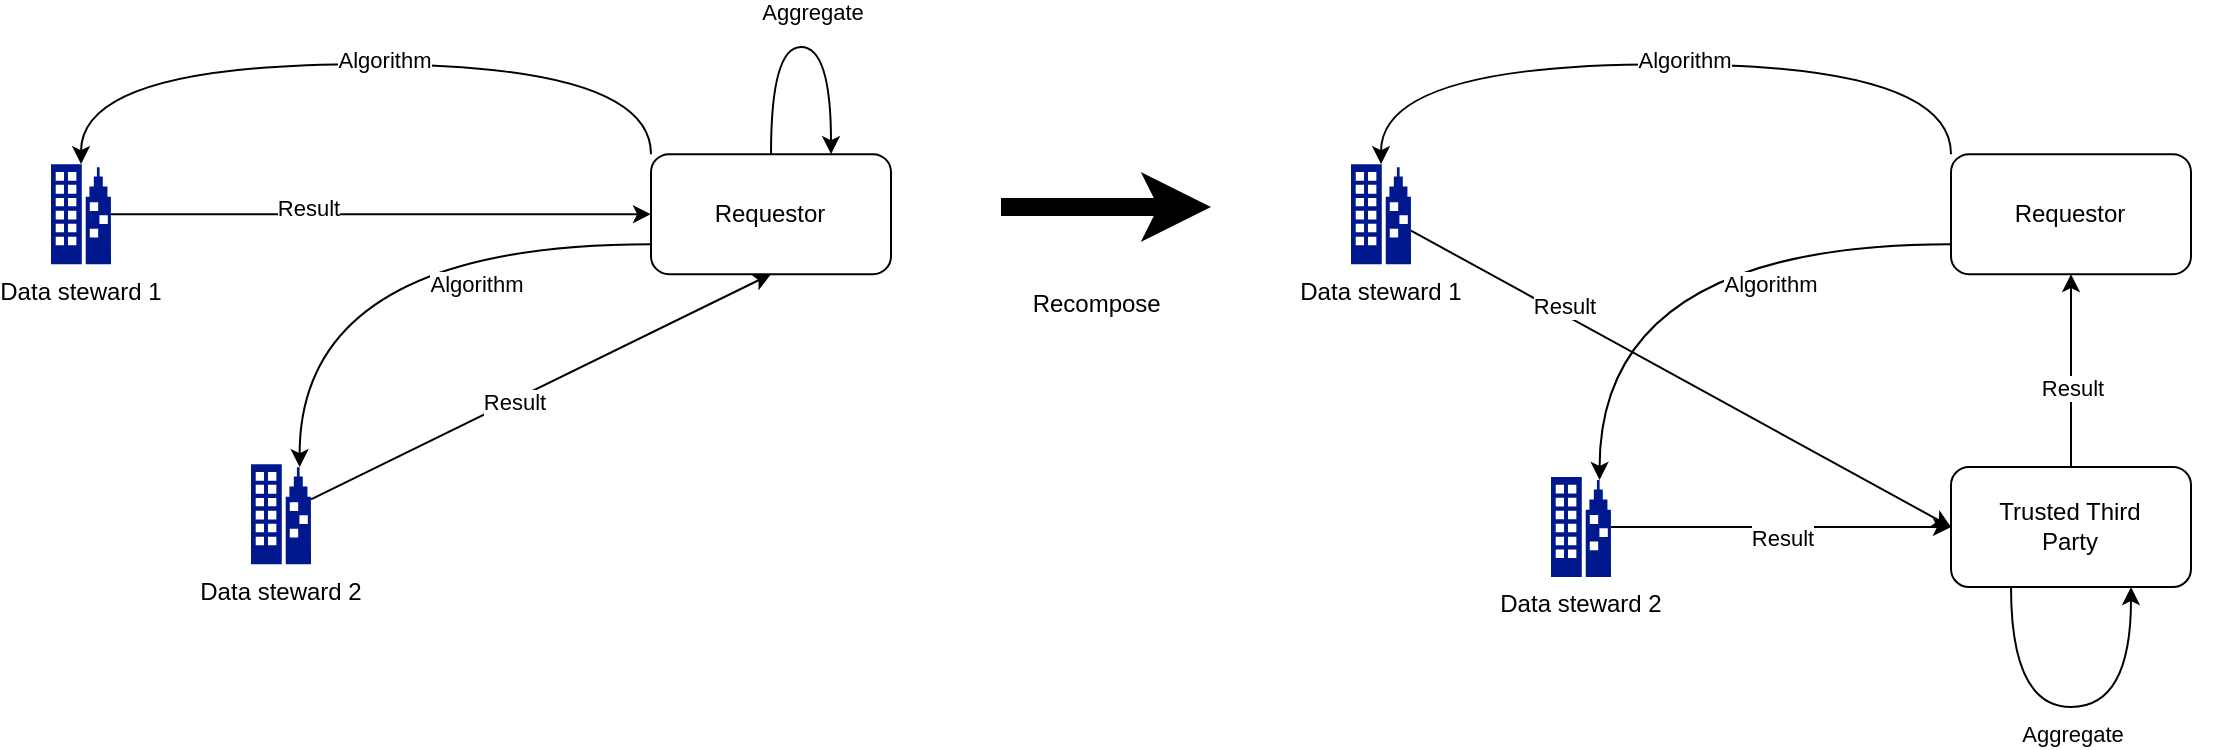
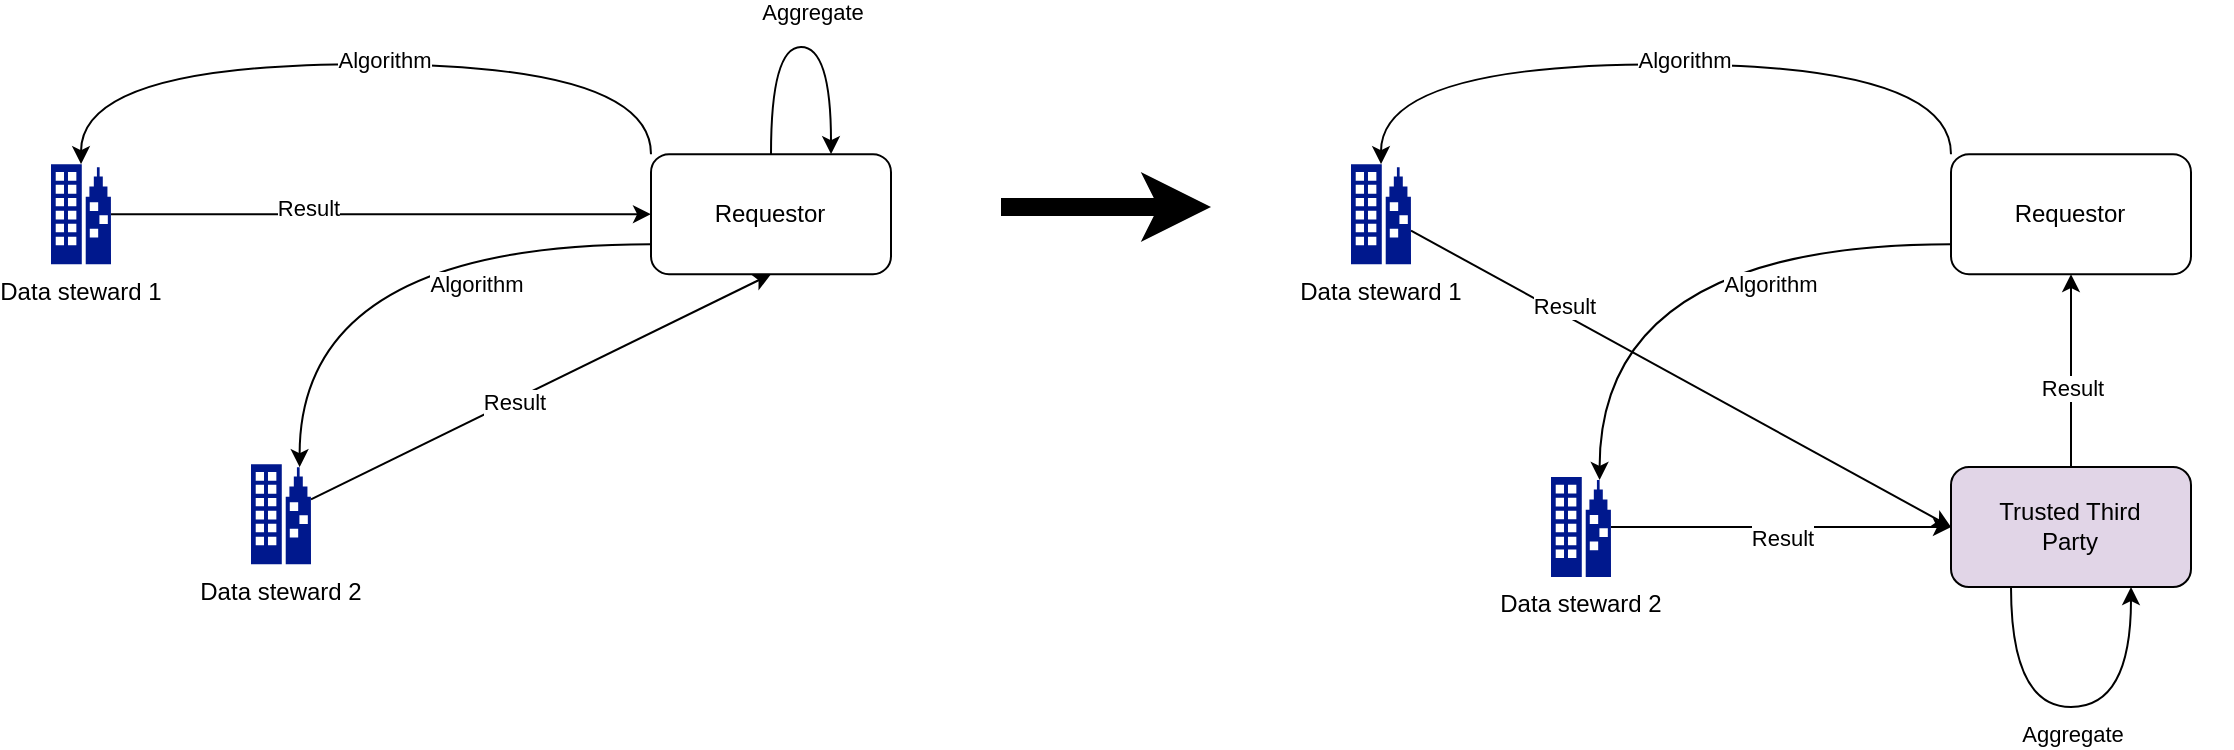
node "Recompose": removed
node "Trusted Third Party": fillcolor #ffffff -> #e1d5e7
